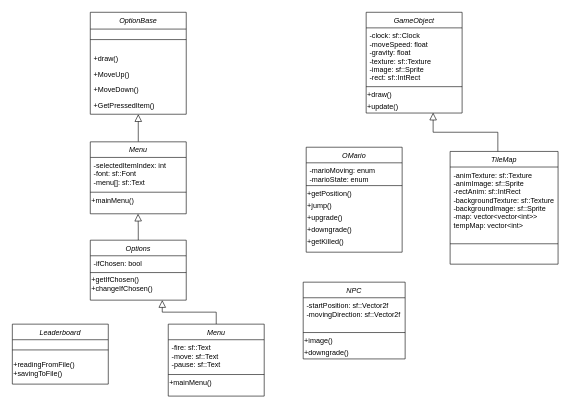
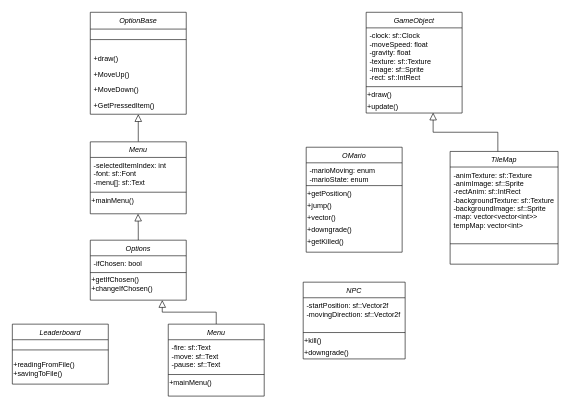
node "+upgrade()": label "+upgrade()" -> "+vector()"
node "+image()": label "+image()" -> "+kill()"
